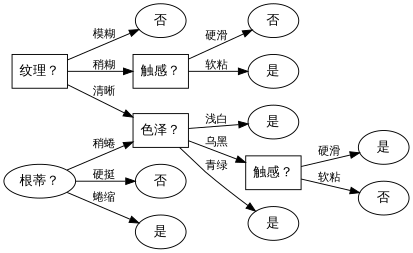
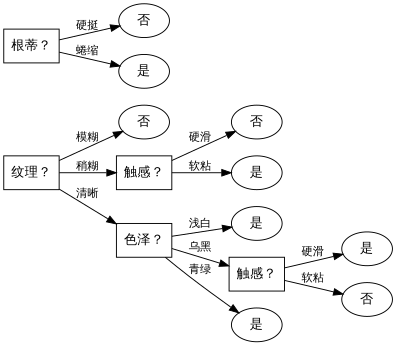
edge "根蒂？" -> "色泽？": removed, label "稍蜷"
node "根蒂？": shape ellipse -> box
